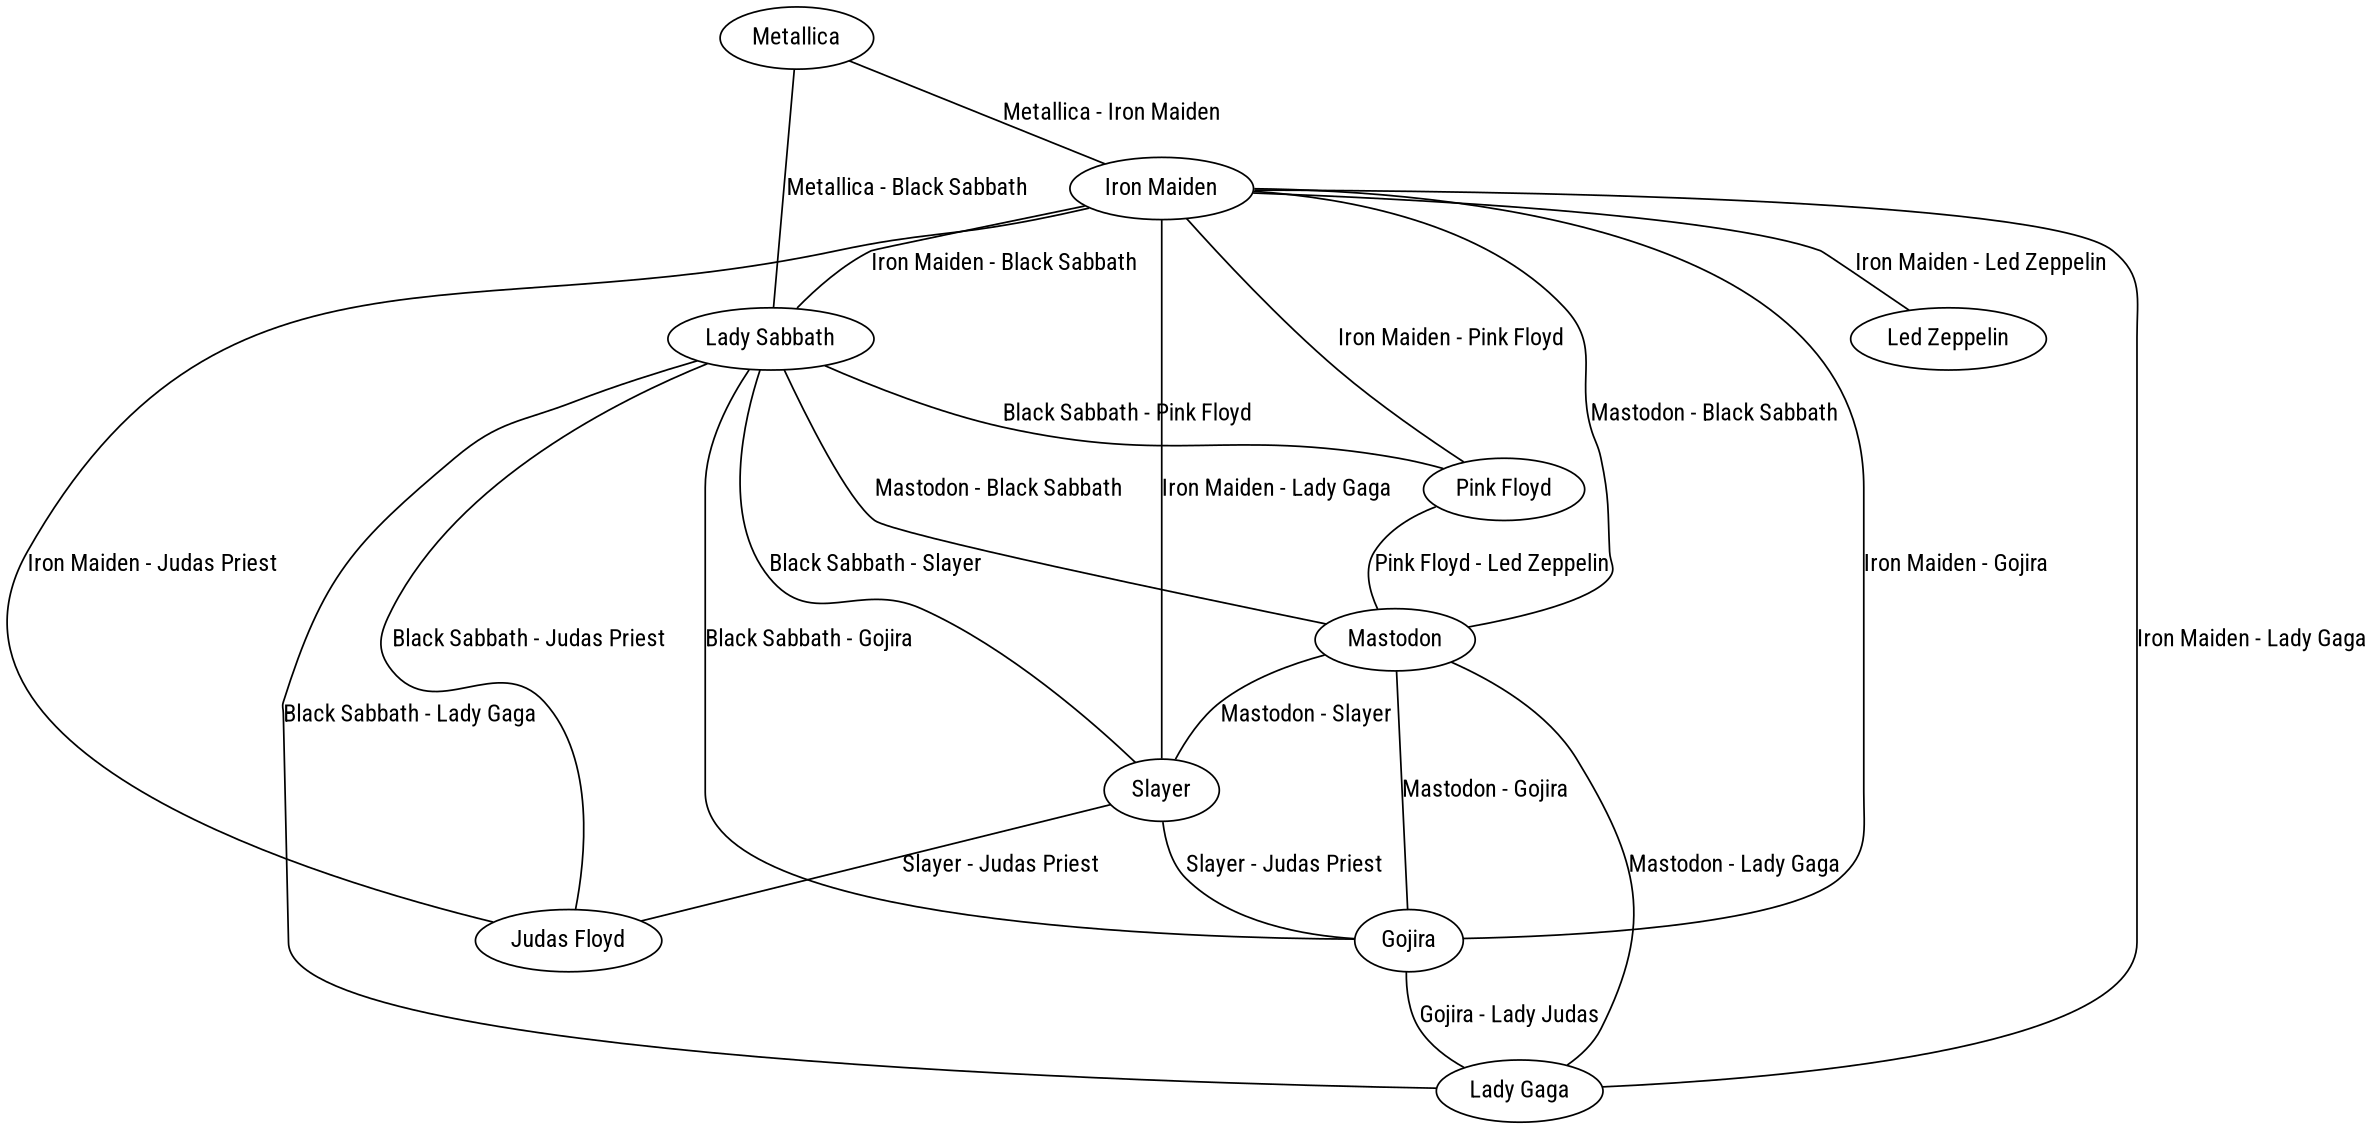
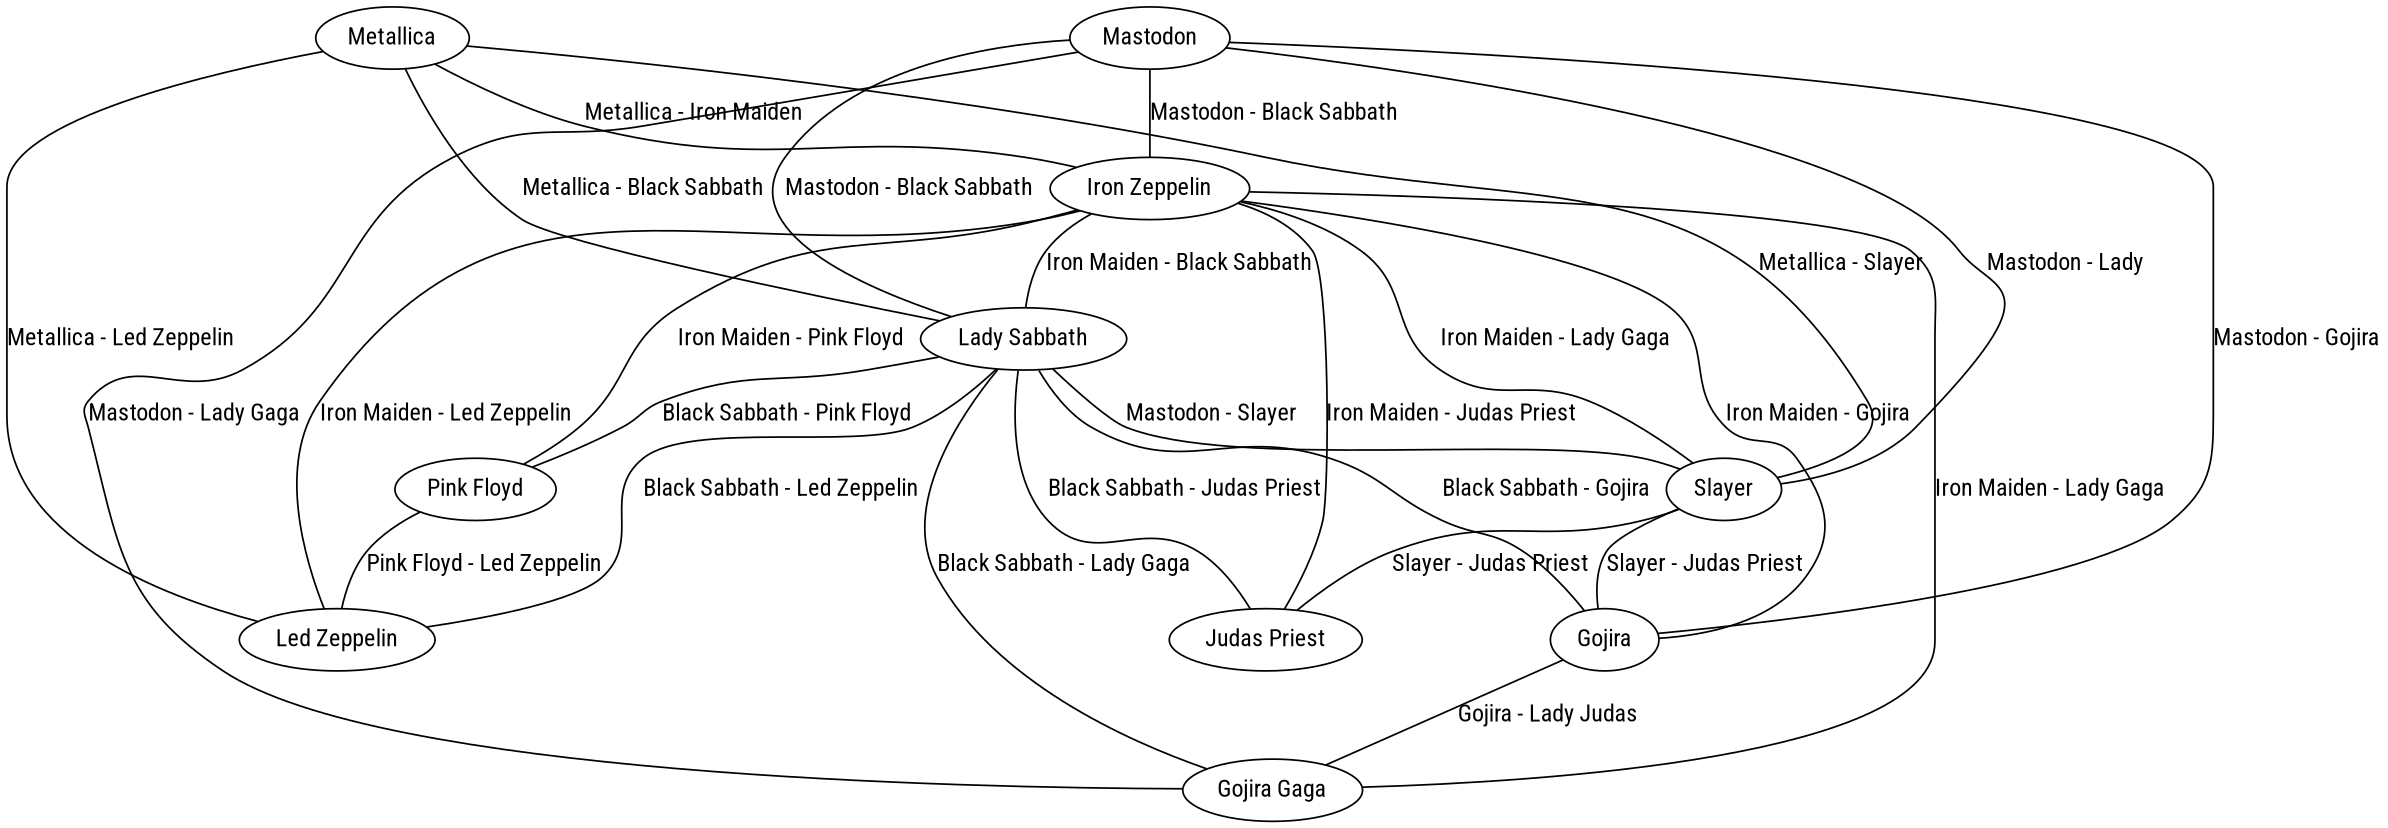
edge "Metallica" -- "Slayer": added, label "Metallica - Slayer"
node "Iron Maiden": label "Iron Maiden" -> "Iron Zeppelin"
edge "Metallica" -- "Led Zeppelin": added, label "Metallica - Led Zeppelin"
edge "Lady Sabbath" -- "Led Zeppelin": added, label "Black Sabbath - Led Zeppelin"
edge "Pink Floyd" -- "Mastodon": now "Pink Floyd" -- "Led Zeppelin"
edge "Lady Sabbath" -- "Slayer": label "Black Sabbath - Slayer" -> "Mastodon - Slayer"
edge "Mastodon" -- "Slayer": label "Mastodon - Slayer" -> "Mastodon - Lady"
node "Judas Floyd": label "Judas Floyd" -> "Judas Priest"
node "Lady Gaga": label "Lady Gaga" -> "Gojira Gaga"
